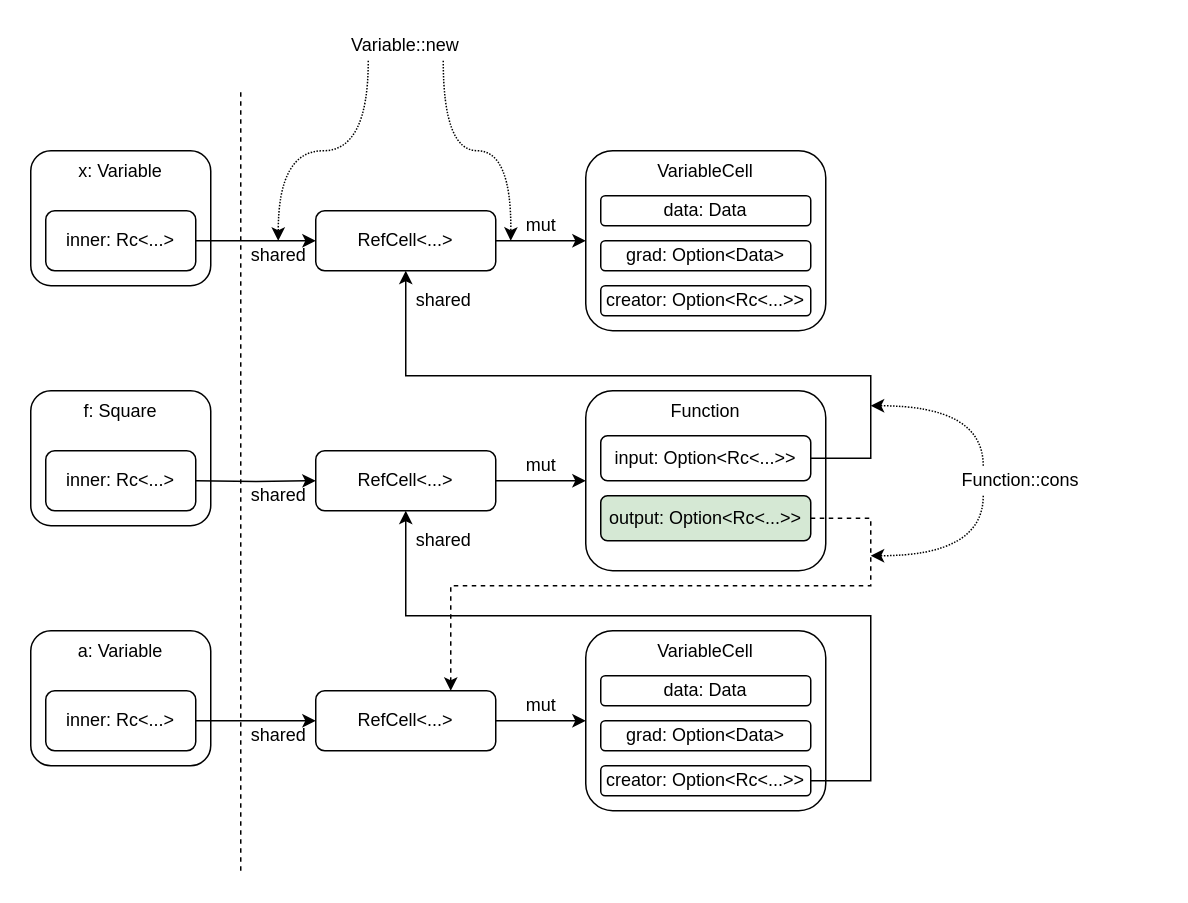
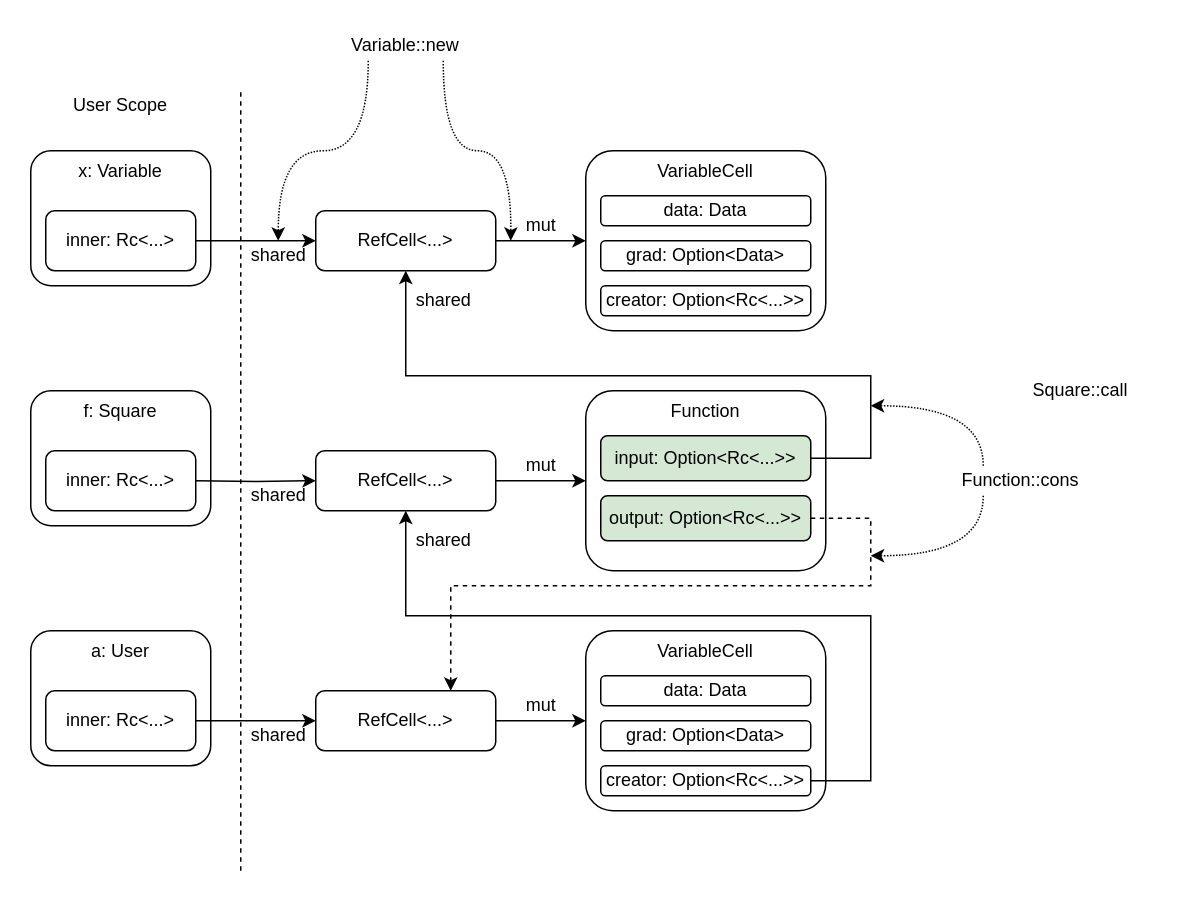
node "User Scope": added
node "Square::call": added
node "input: Option<Rc<...>>": fillcolor #ffffff -> #d5e8d4
node "a: Variable": label "a: Variable" -> "a: User"
